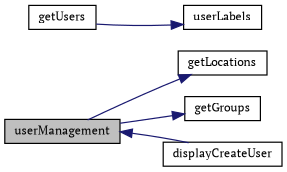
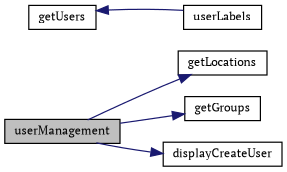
edge "getUsers" -> "userLabels": reversed
edge "displayCreateUser" -> "userManagement": reversed
